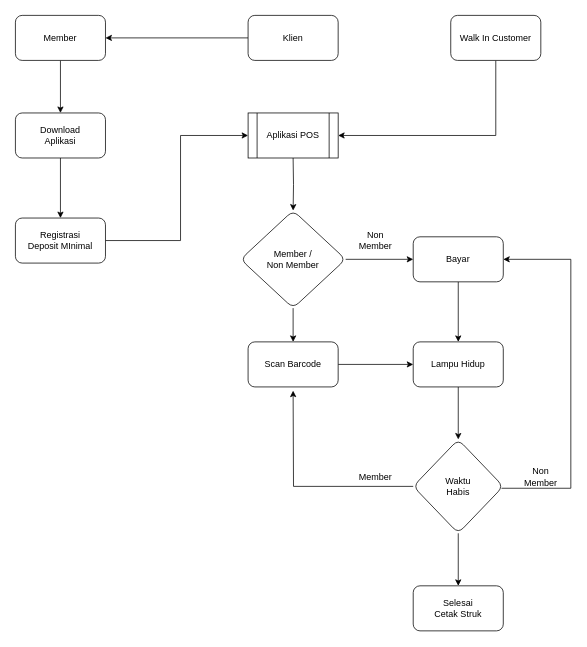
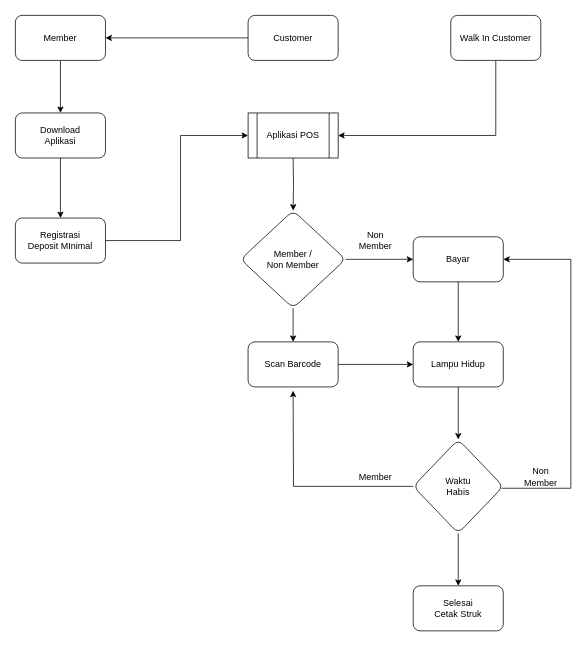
node "Klien": label "Klien" -> "Customer"
